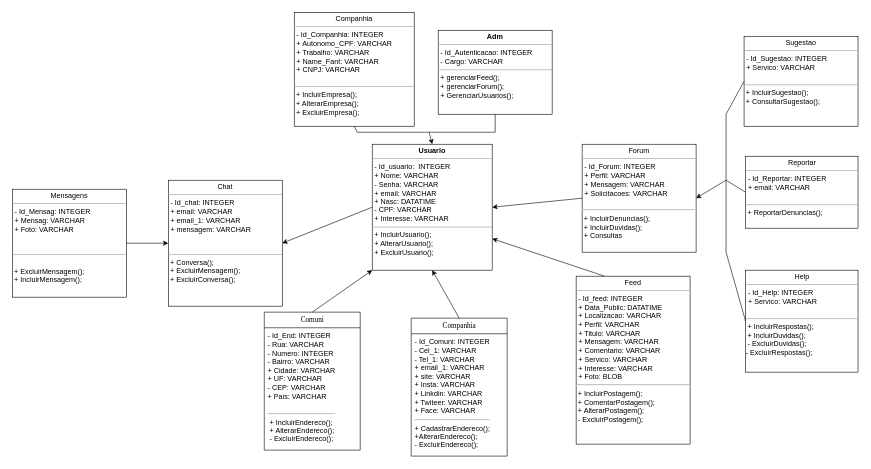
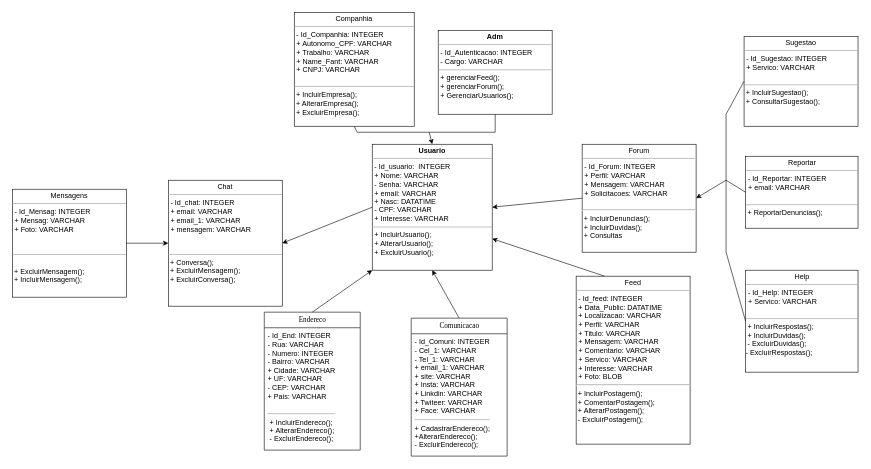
node "Comuni": label "Comuni" -> "Endereco"
node "Companhia": label "Companhia" -> "Comunicacao"
